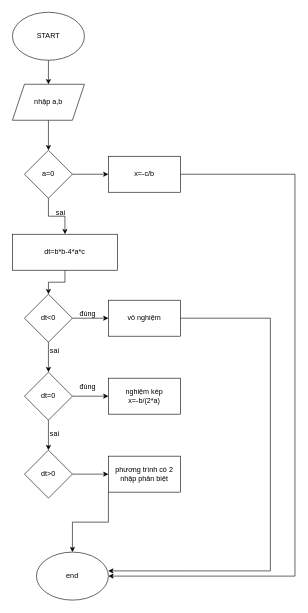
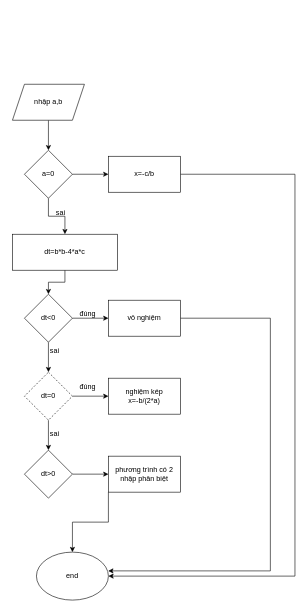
node "START": removed
edge "START" -> "nhập a,b": removed
node "dt=0": style solid -> dashed
